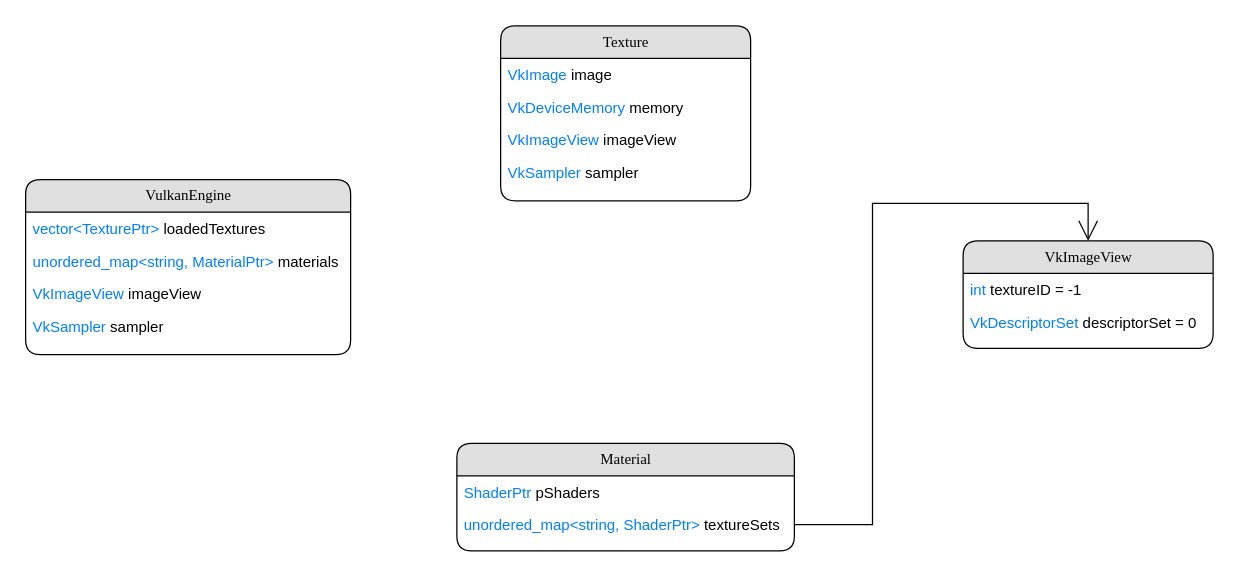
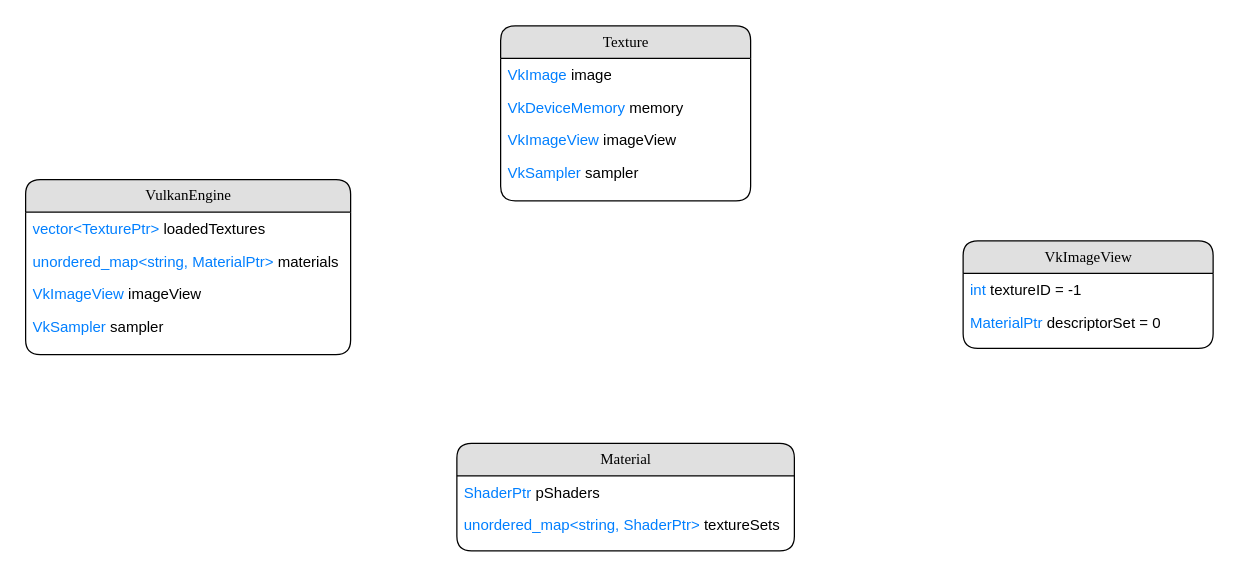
edge "unordered_map<string, ShaderPtr> textureSets" -> "VkImageView": removed
node "VkDescriptorSet descriptorSet = 0": label "VkDescriptorSet descriptorSet = 0" -> "MaterialPtr descriptorSet = 0"
